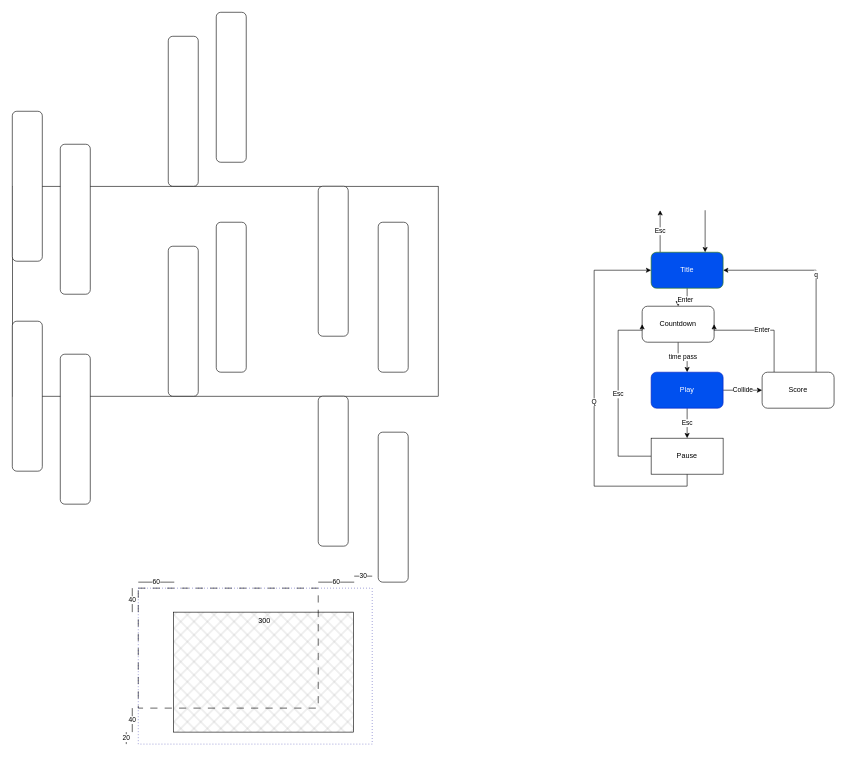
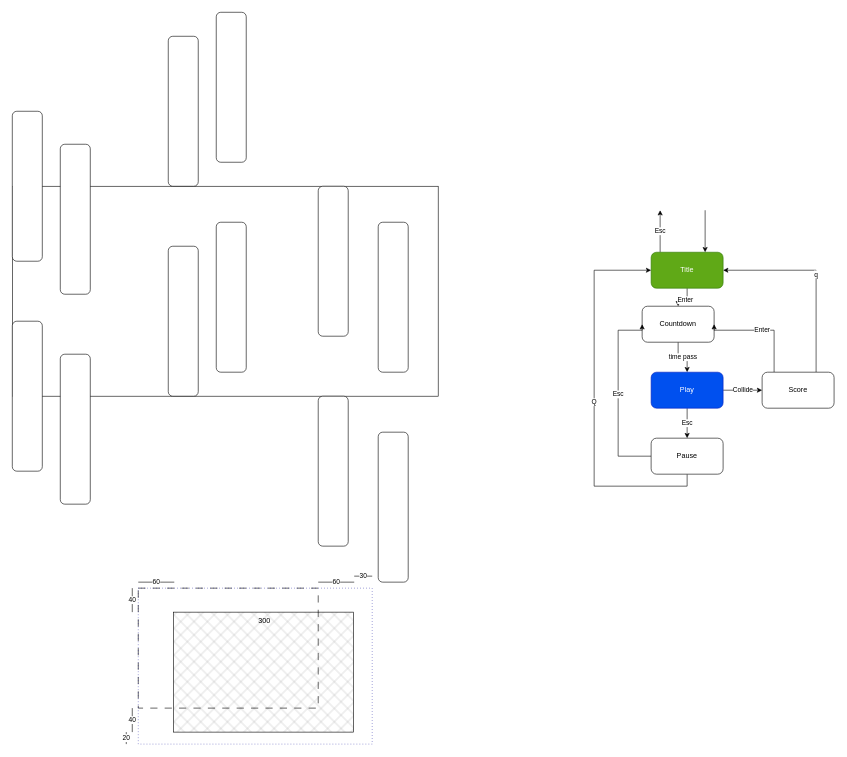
node "Title": fillcolor #0050ef -> #60a917
node "Pause": shape rectangle -> rounded rectangle
